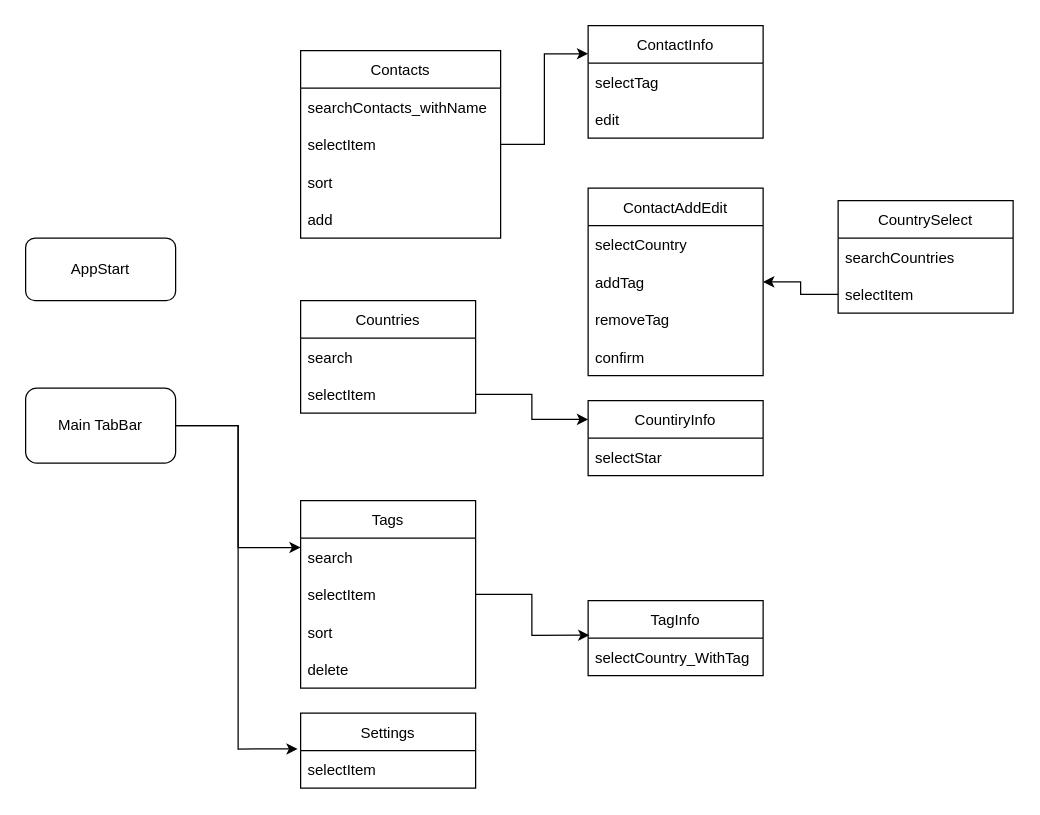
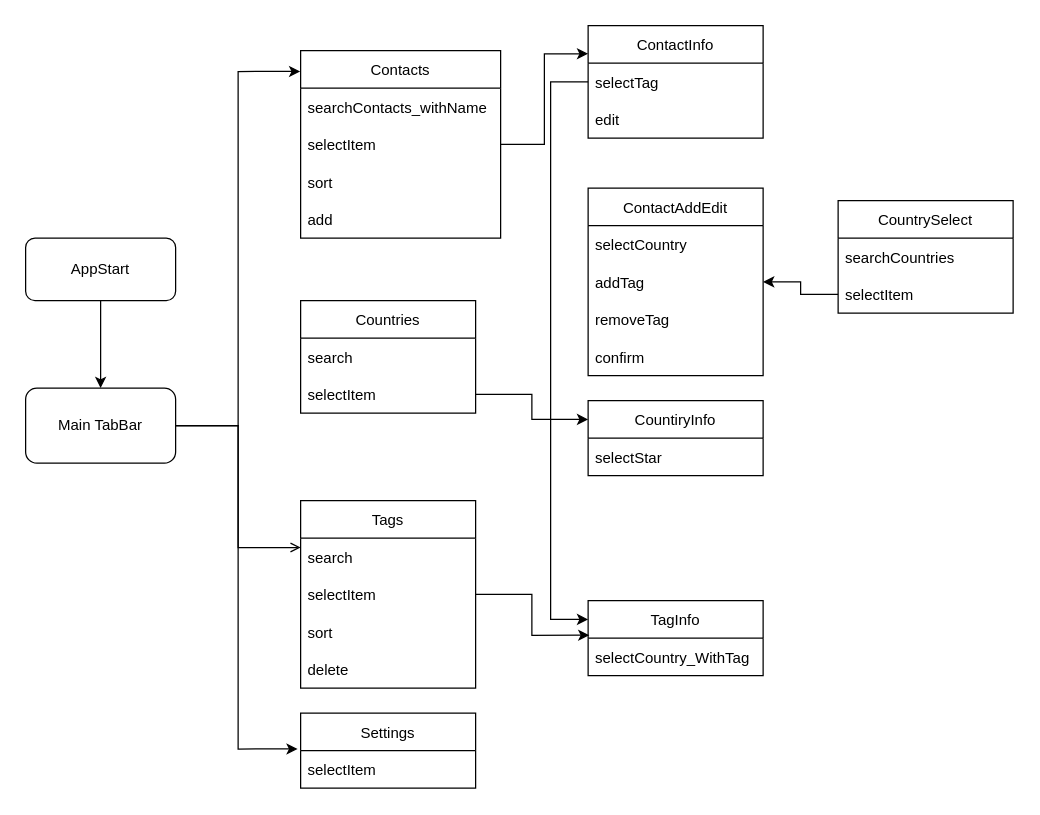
edge "Main TabBar" -> "Contacts": added
edge "AppStart" -> "Main TabBar": added
edge "selectTag" -> "TagInfo": added
edge "Main TabBar" -> "Tags": arrowhead classic -> open
